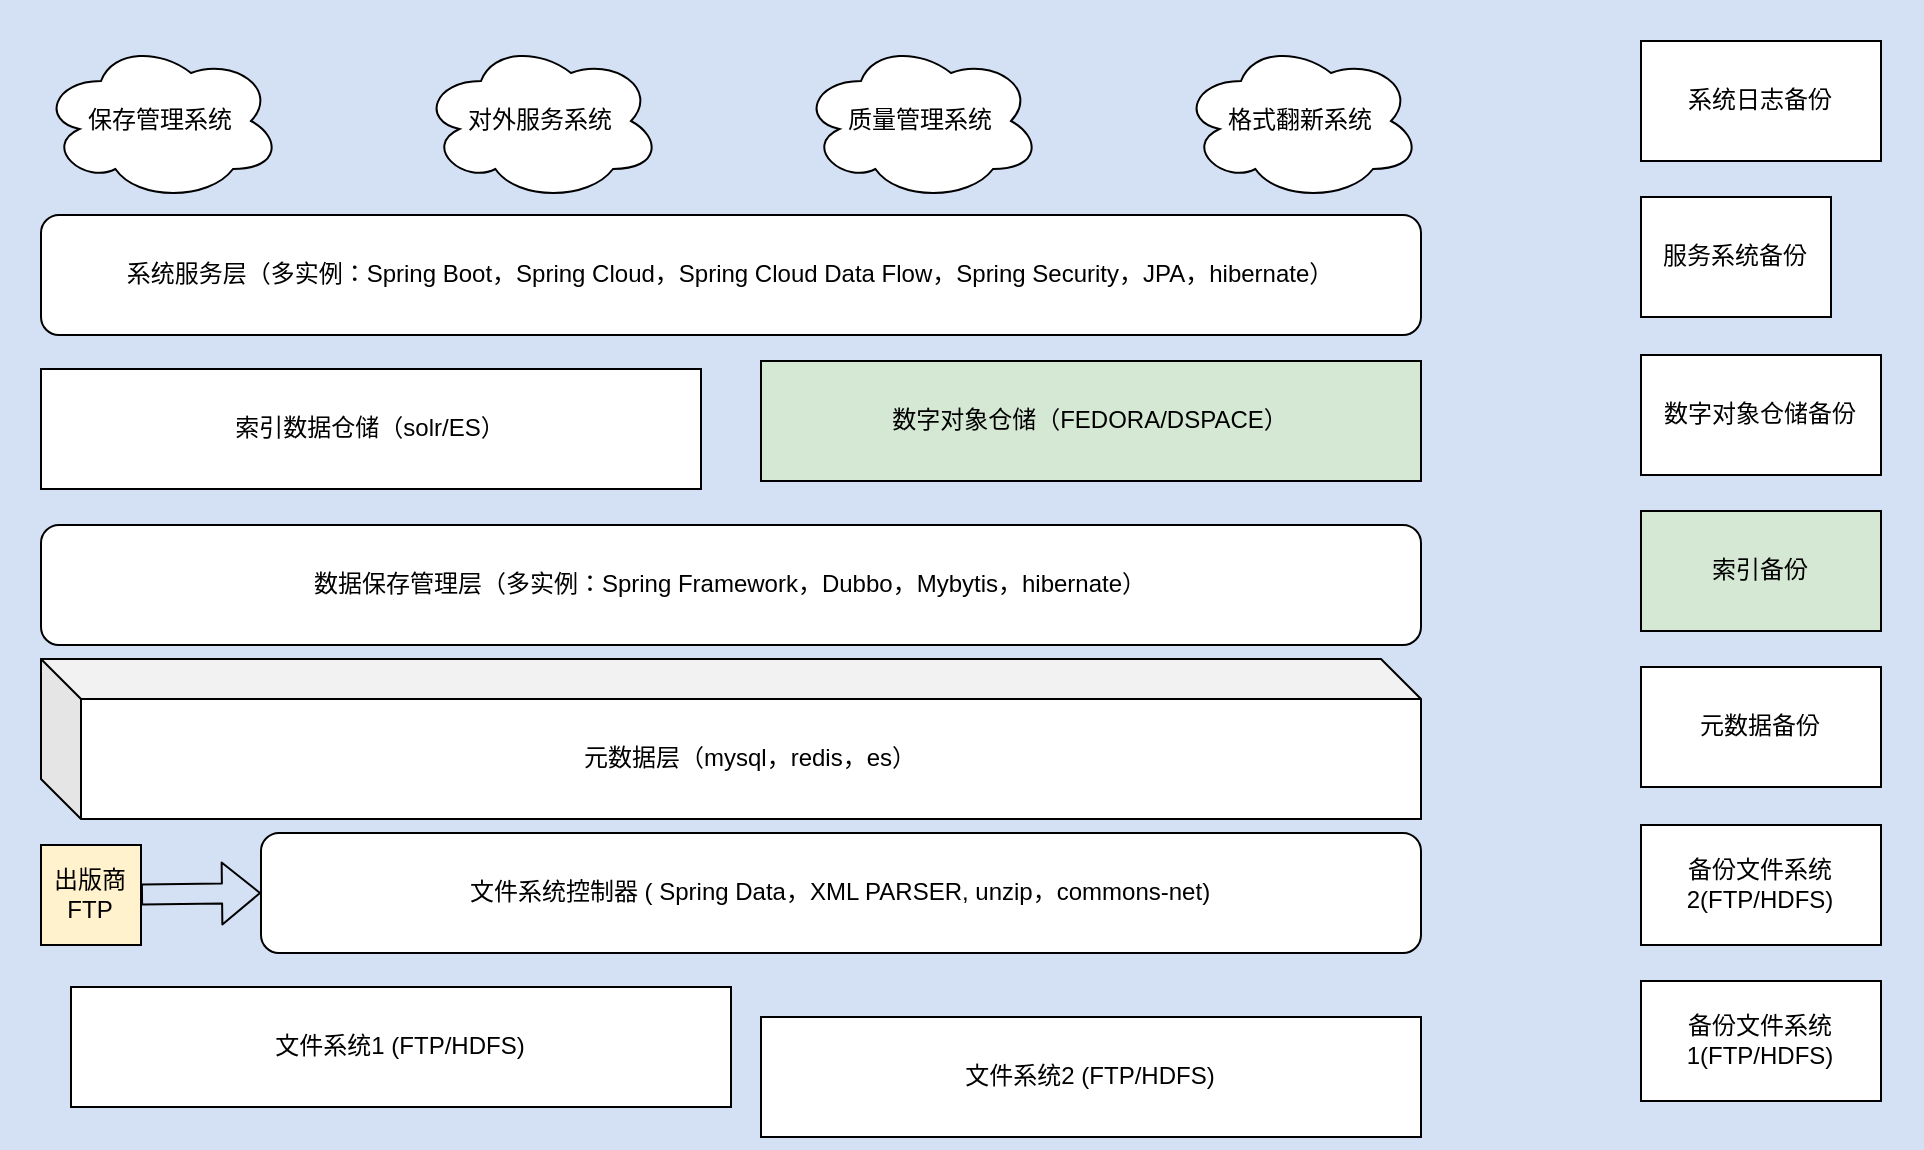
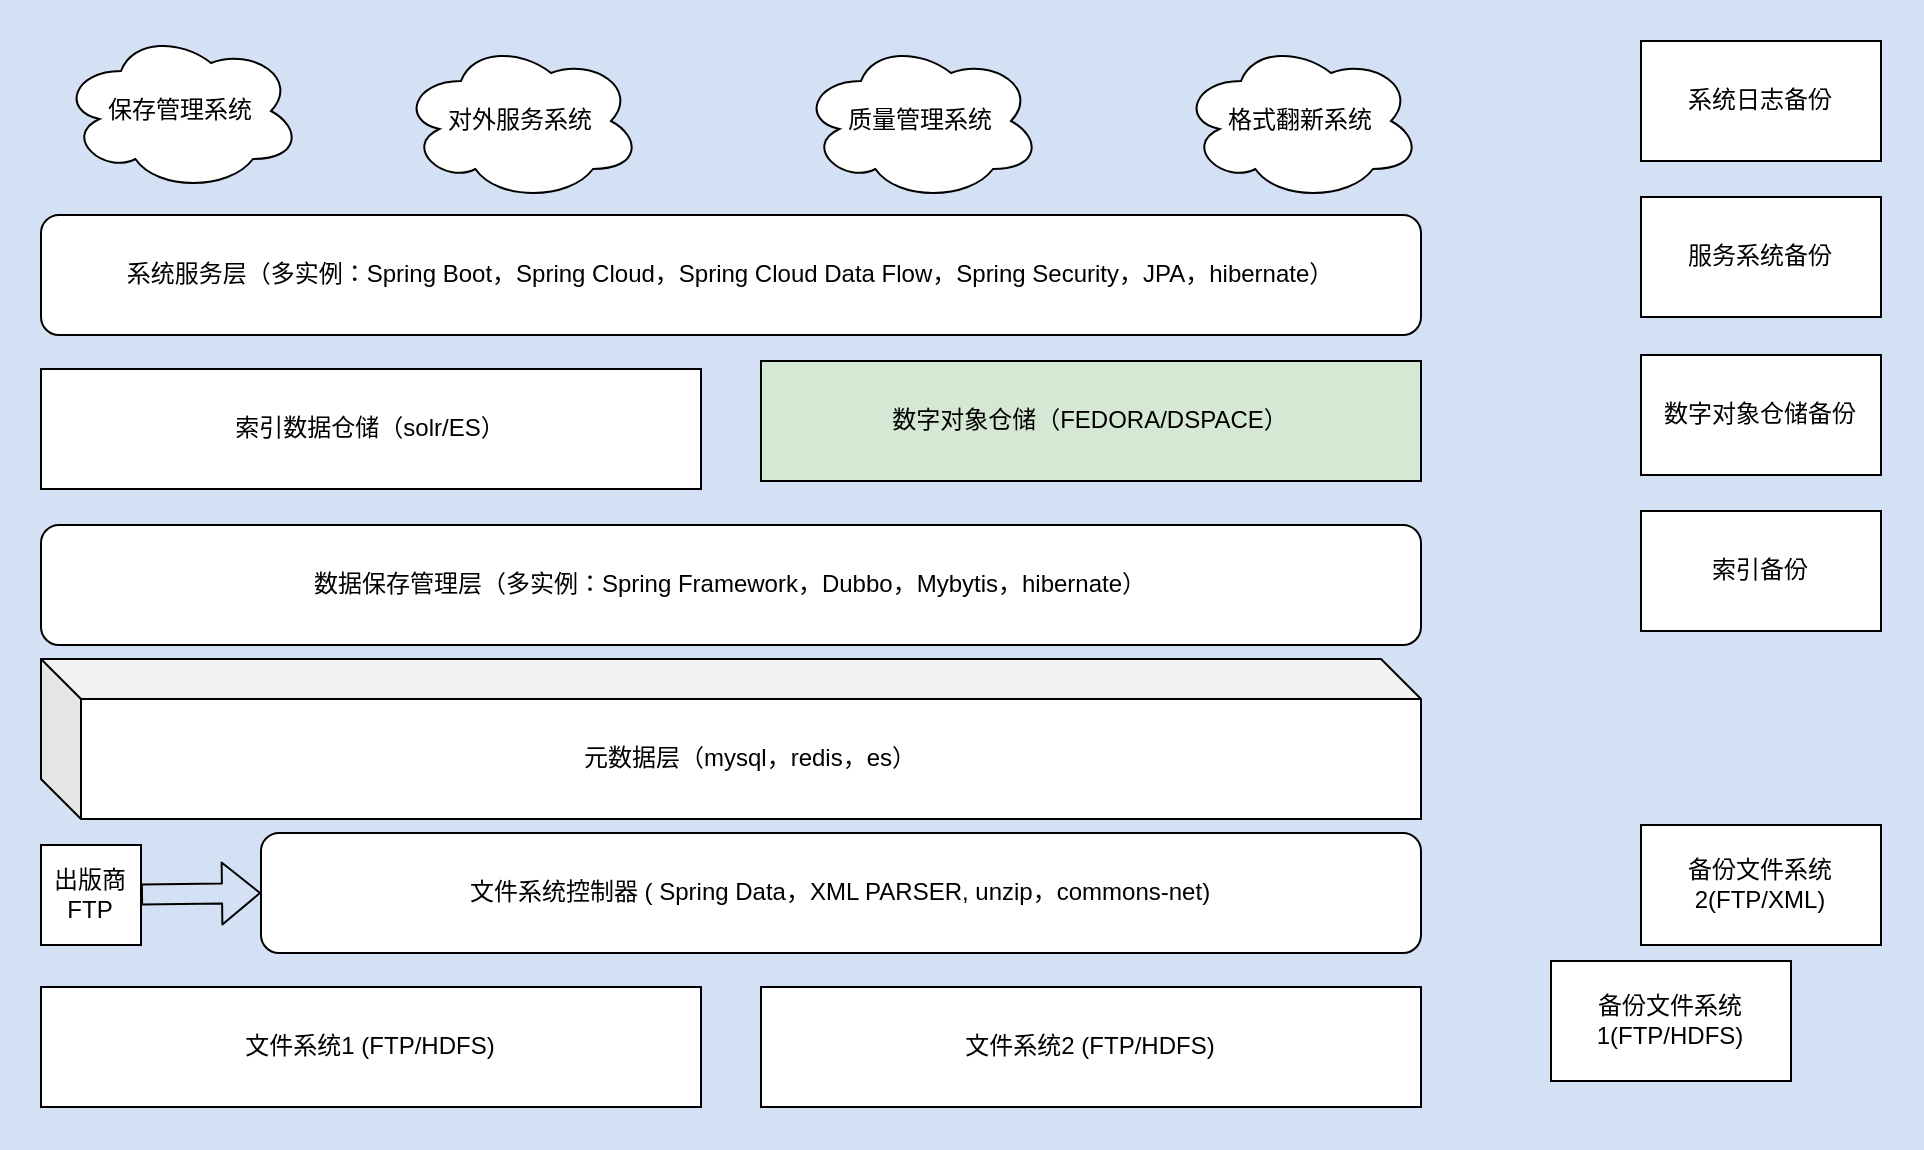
node "保存管理系统": moved (161, 121) -> (181, 111)
node "对外服务系统": moved (541, 121) -> (521, 121)
node "服务系统备份": size 190x120 -> 240x120
node "索引备份": fillcolor #d5e8d4 -> #ffffff
node "元数据备份": removed
node "备份文件系统2(FTP/HDFS)": label "备份文件系统2(FTP/HDFS)" -> "备份文件系统2(FTP/XML)"
node "出版商FTP": fillcolor #fff2cc -> #ffffff
node "备份文件系统1(FTP/HDFS)": moved (1761, 1041) -> (1671, 1021)
node "文件系统1 (FTP/HDFS)": moved (401, 1047) -> (371, 1047)
node "文件系统2 (FTP/HDFS)": moved (1091, 1077) -> (1091, 1047)
